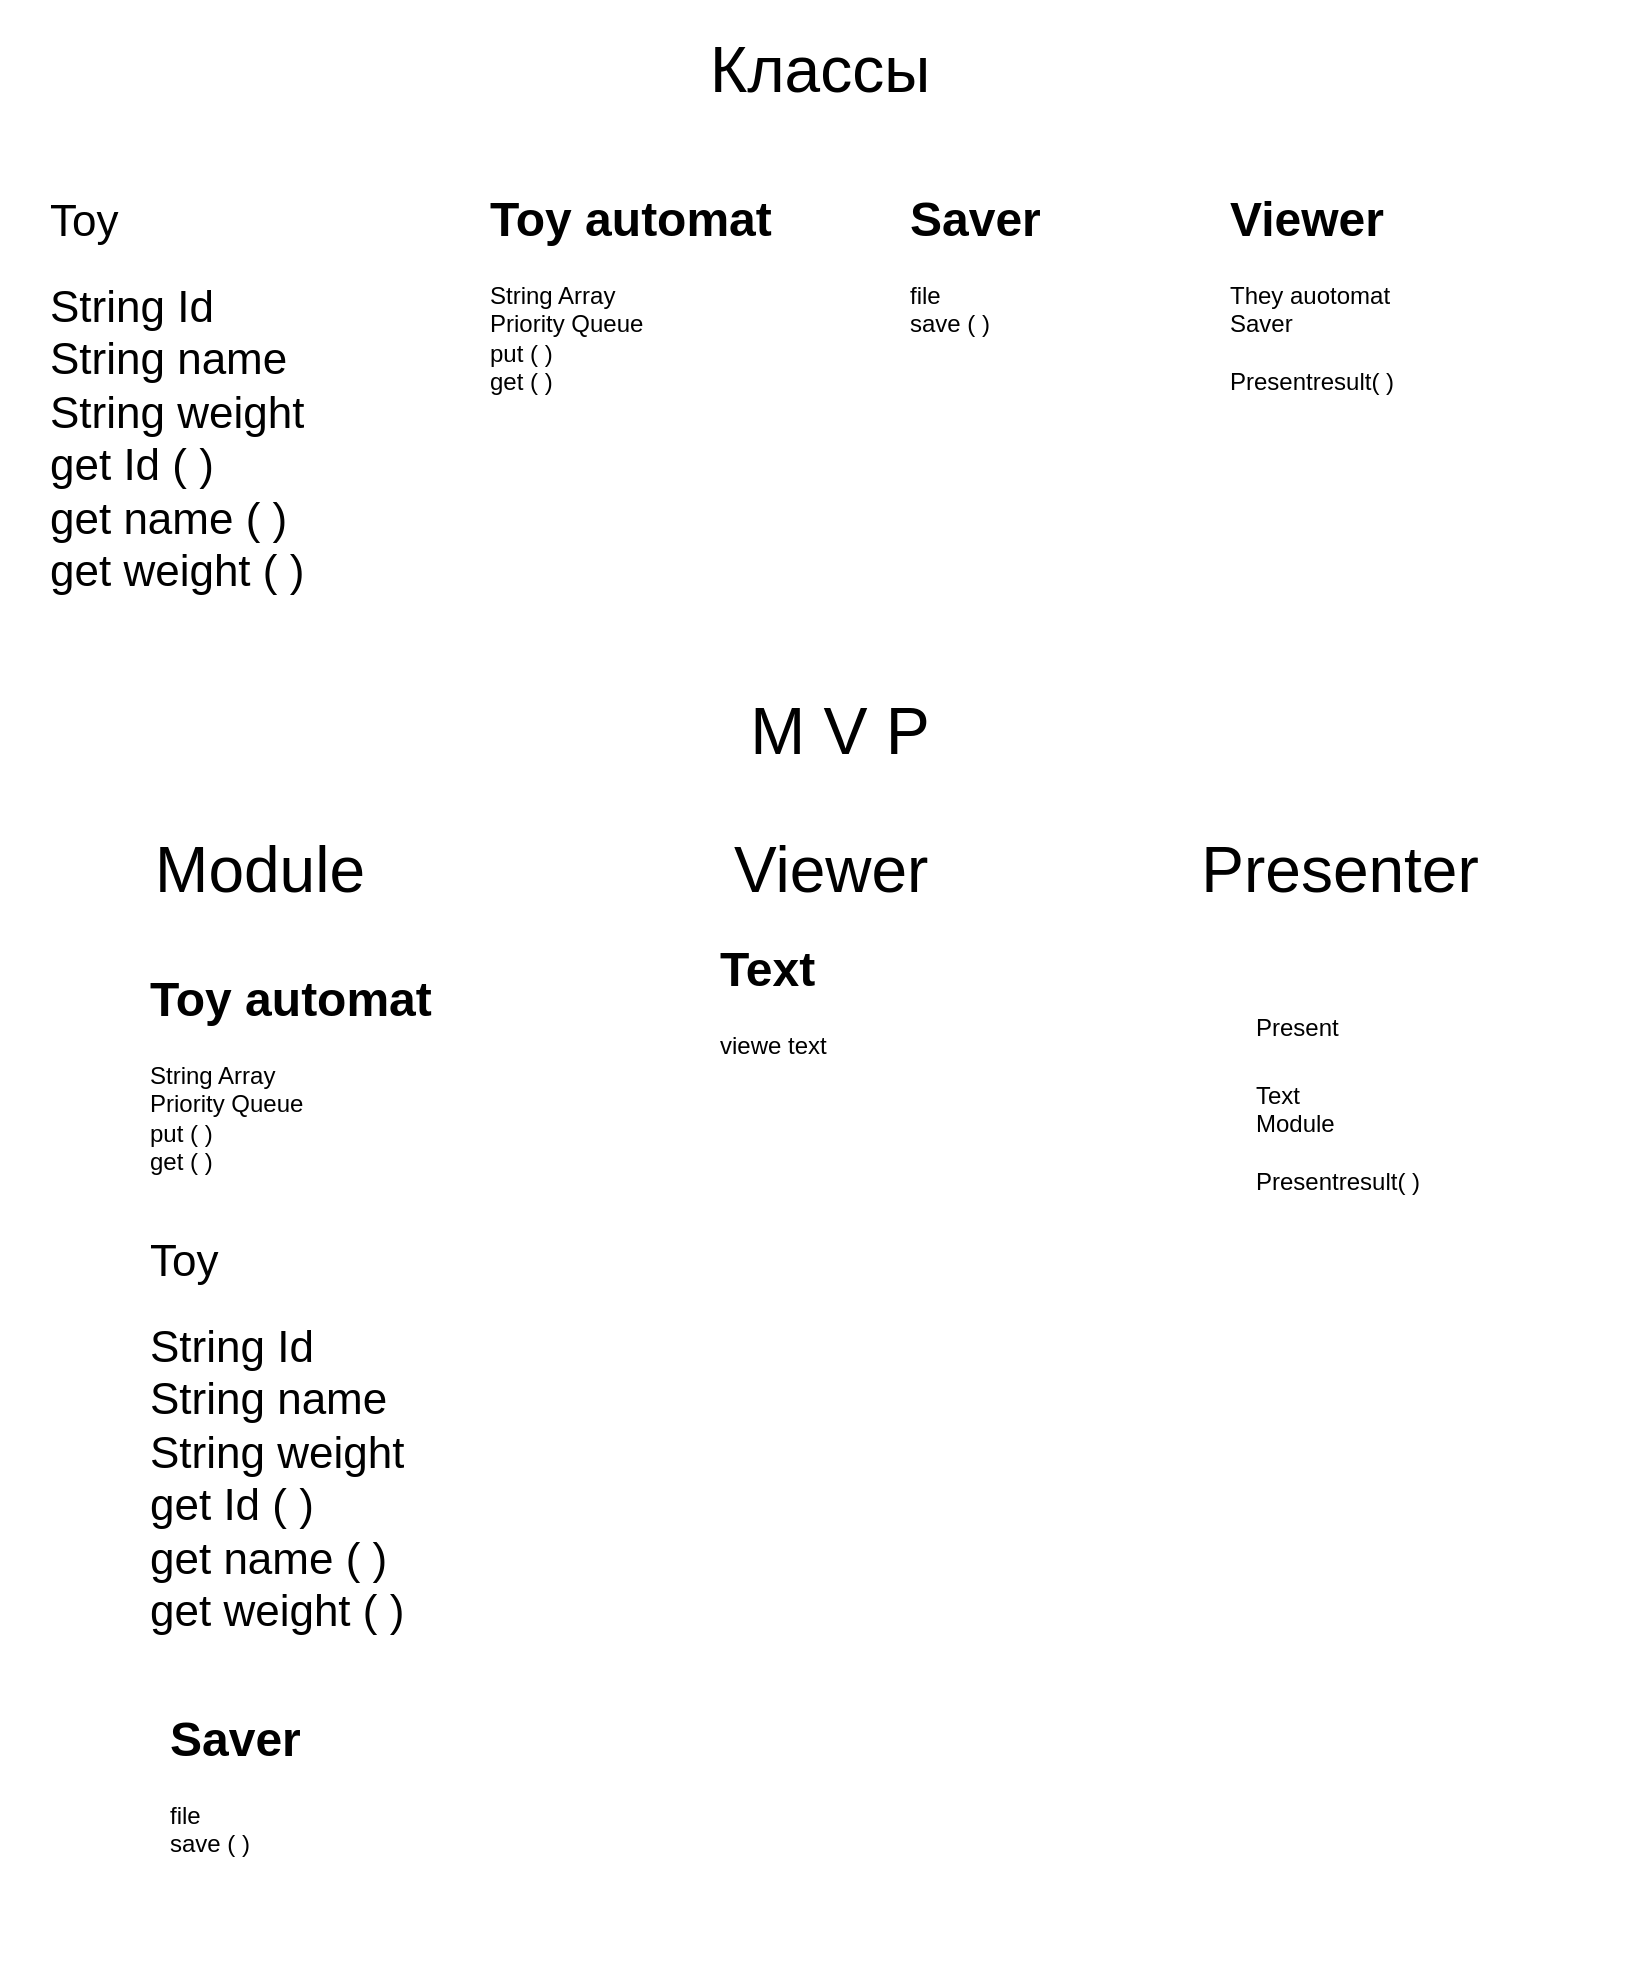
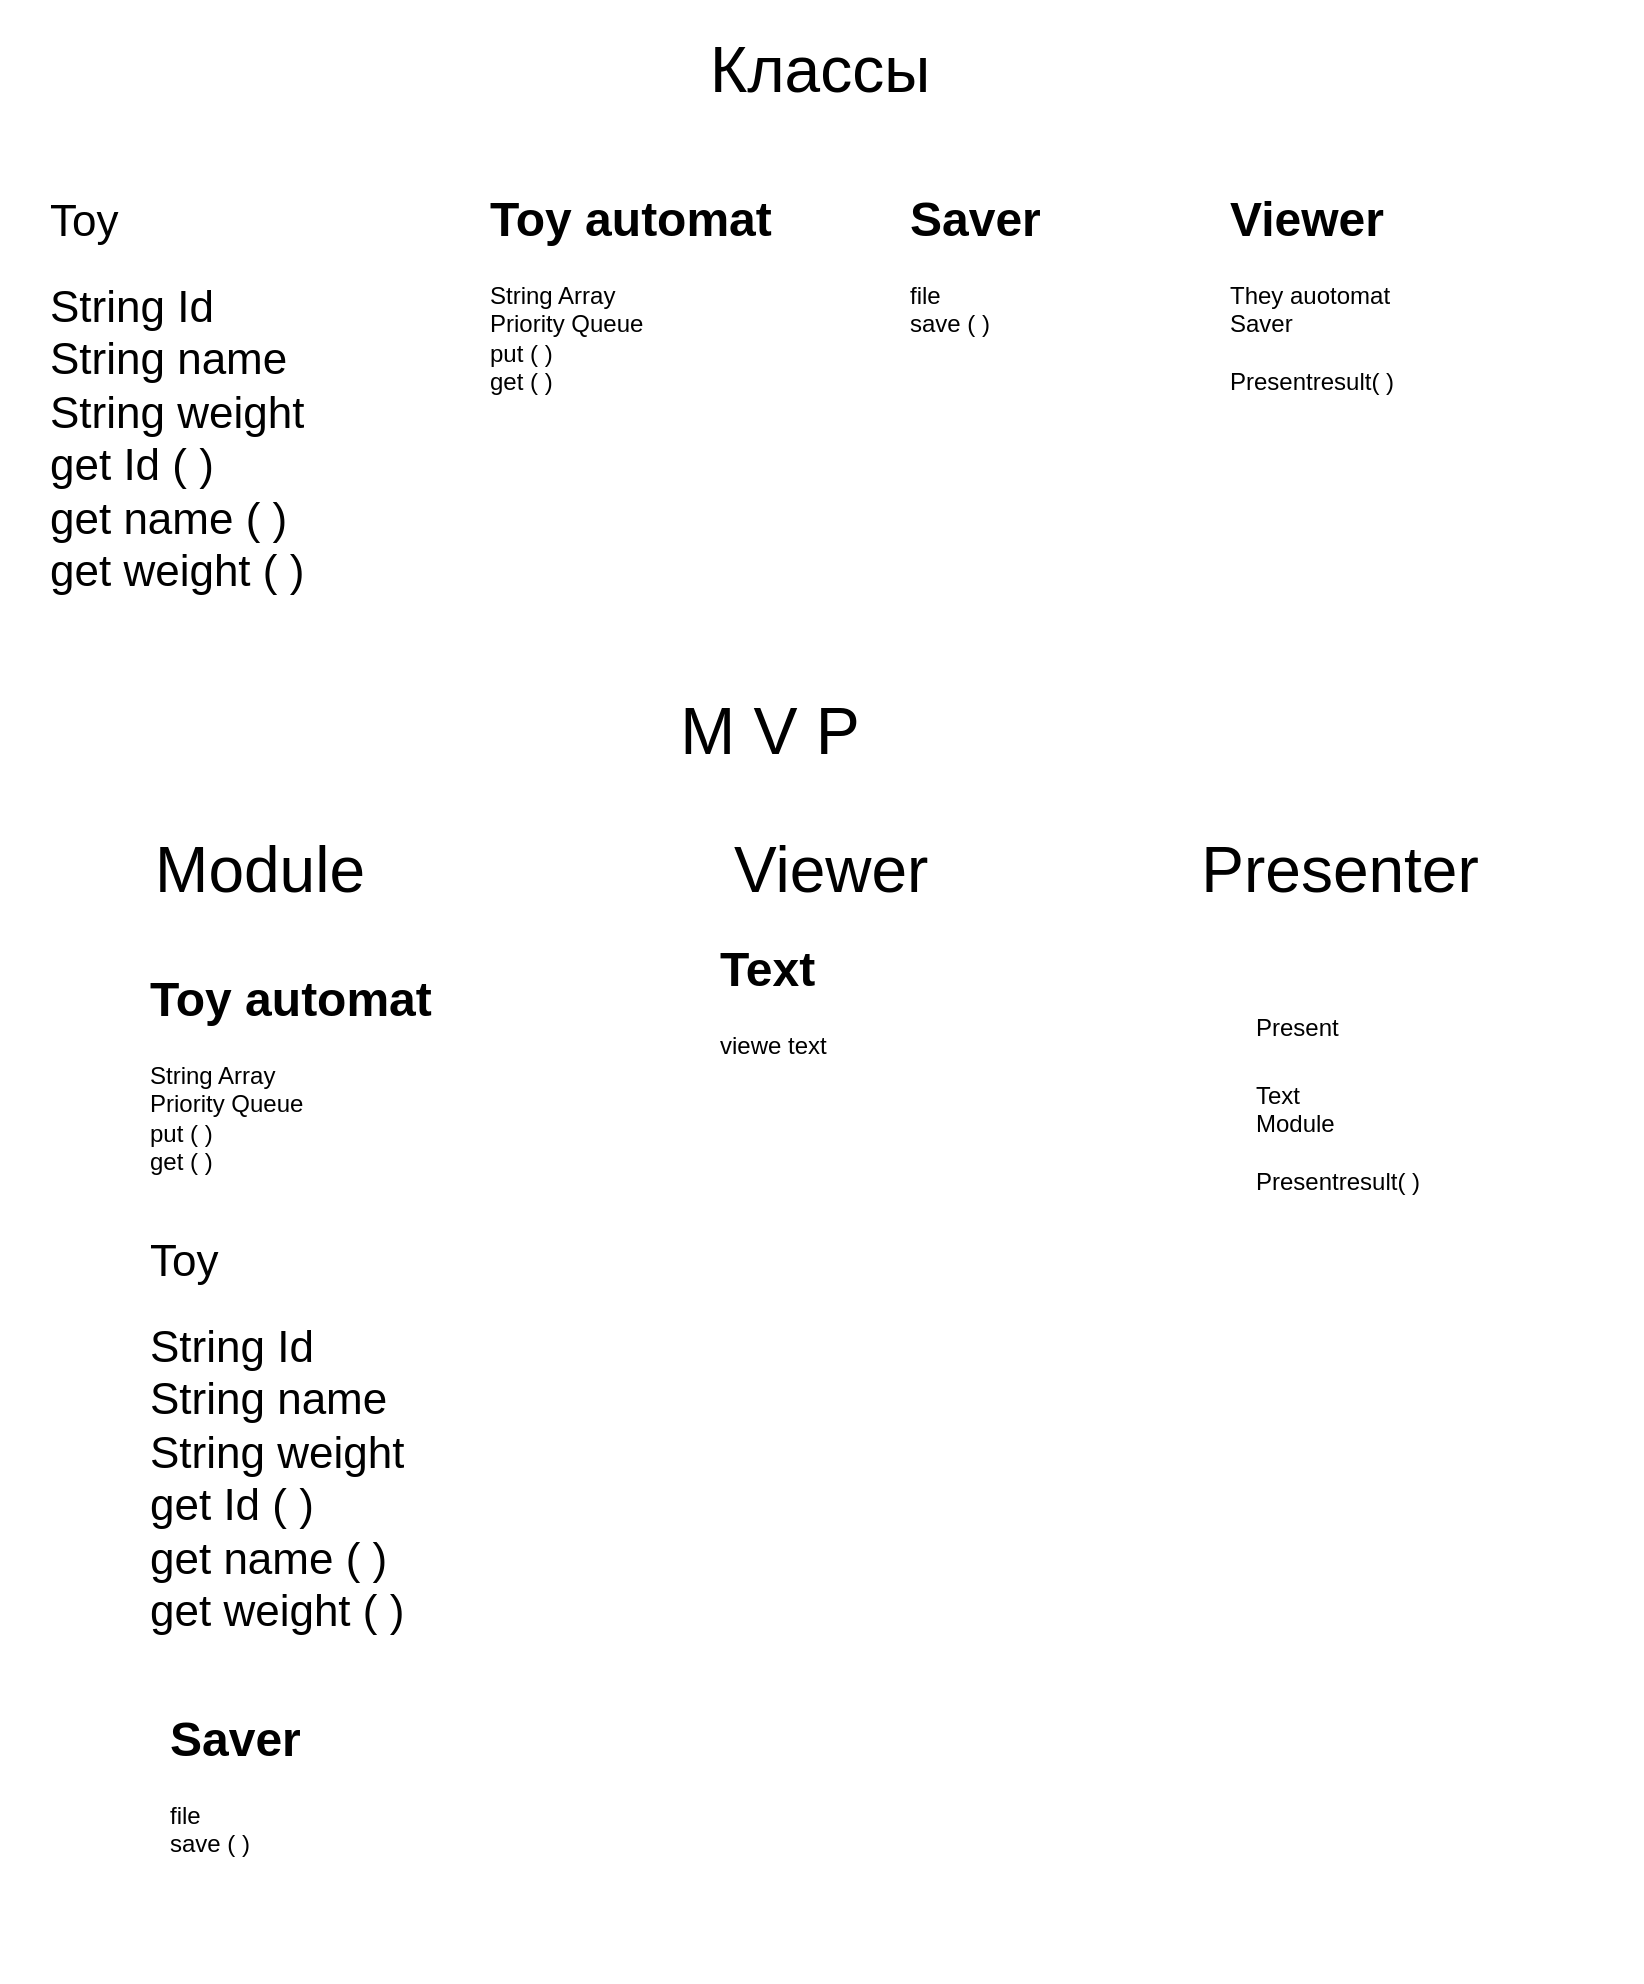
node "M V P": moved (841, 731) -> (771, 731)
